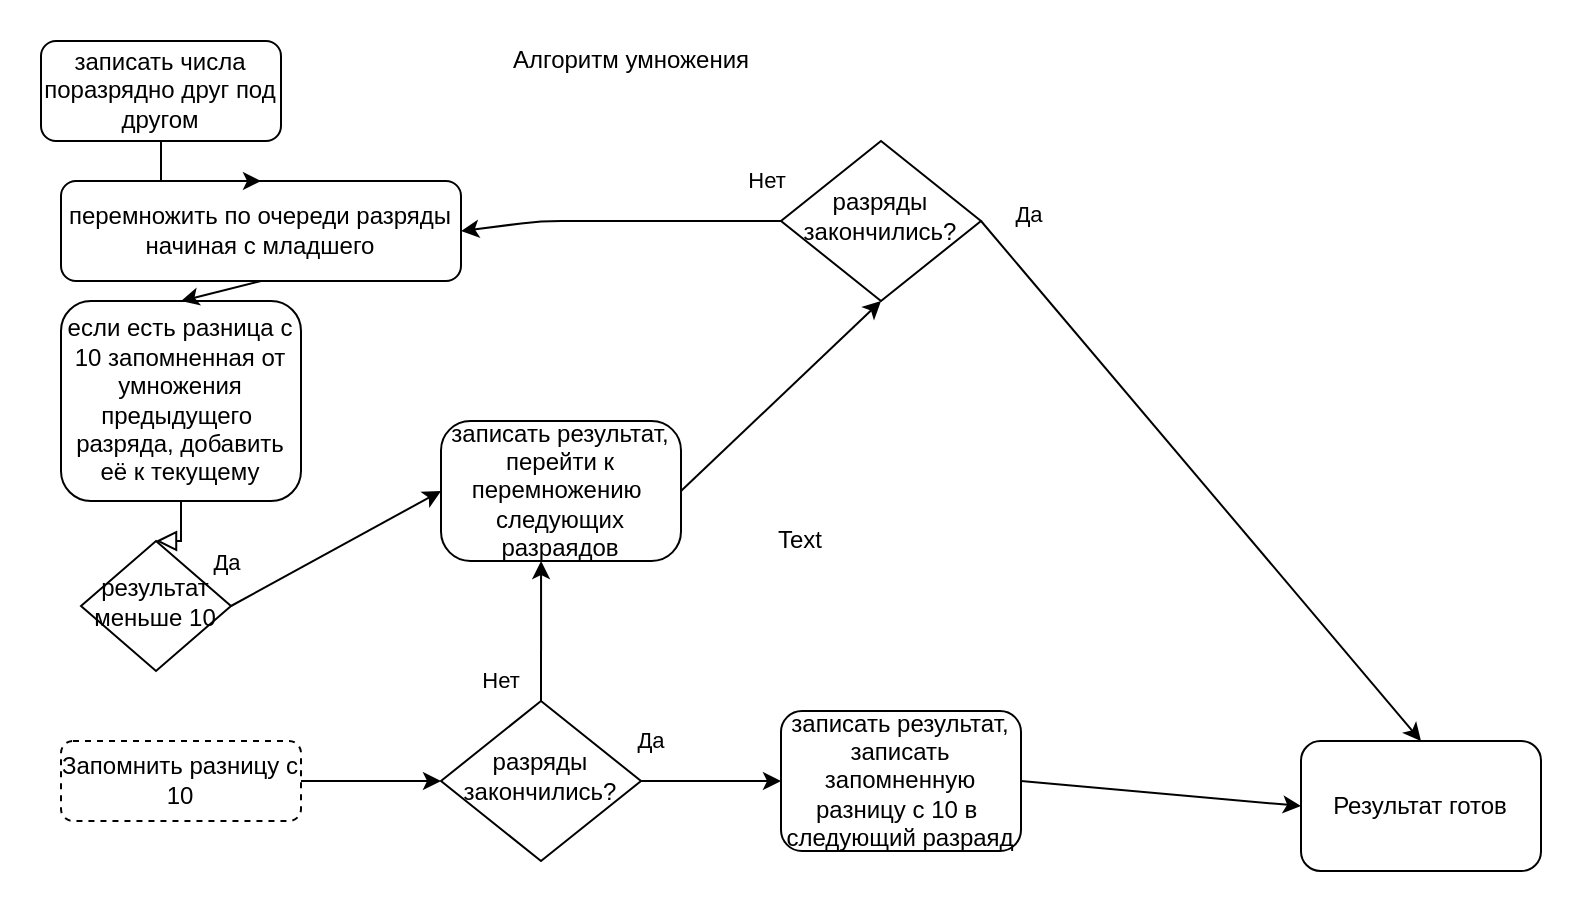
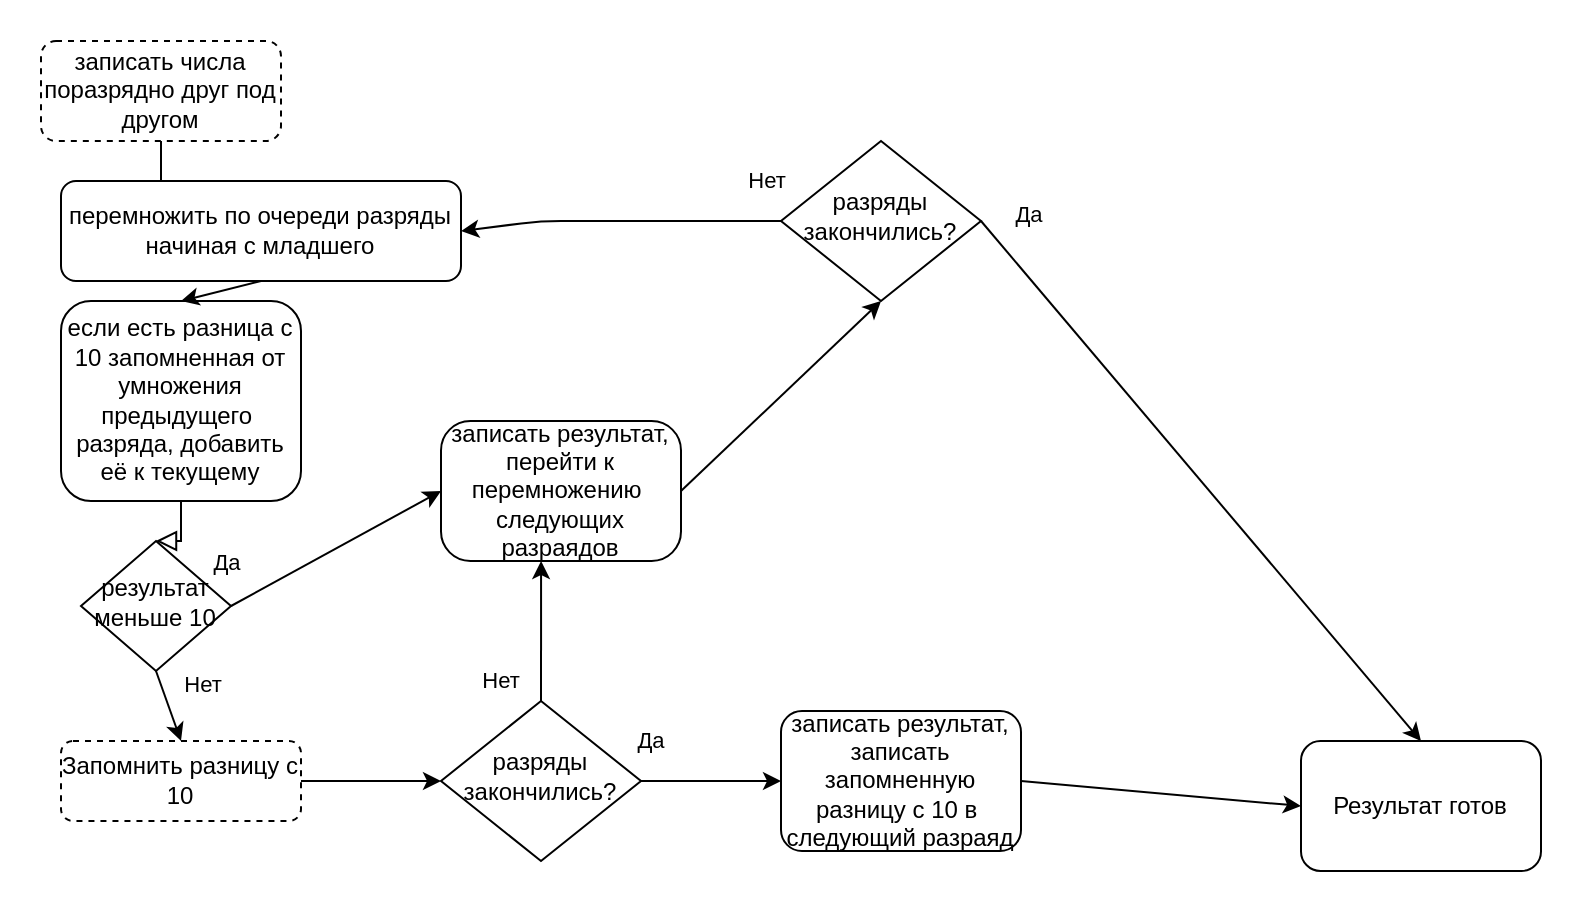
node "Алгоритм умножения": removed
node "записать числа поразрядно друг под другом": style solid -> dashed
edge "записать числа поразрядно друг под другом" -> "перемножить по очереди разряды начиная с младшего": arrowhead classic -> none
node "Text": removed
edge "результат меньше 10" -> "Запомнить разницу с 10": added, label "Нет"
